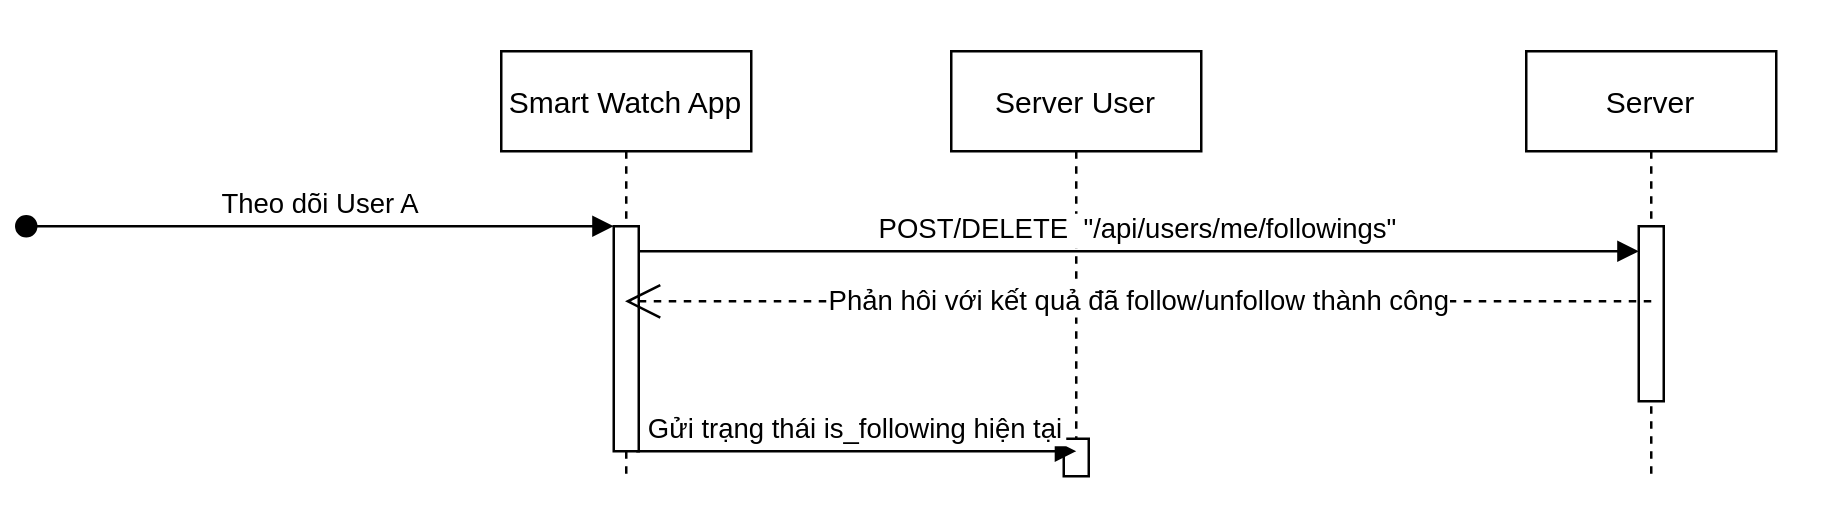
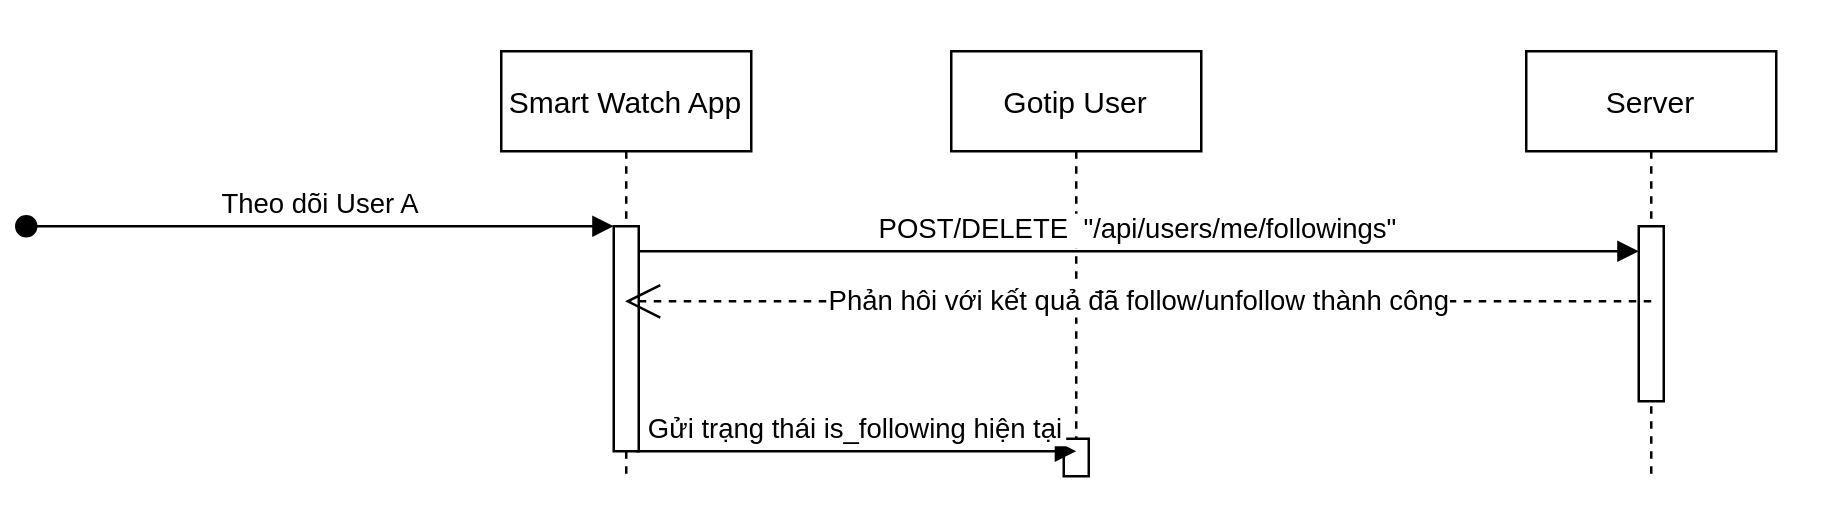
node "Server User": label "Server User" -> "Gotip User"
